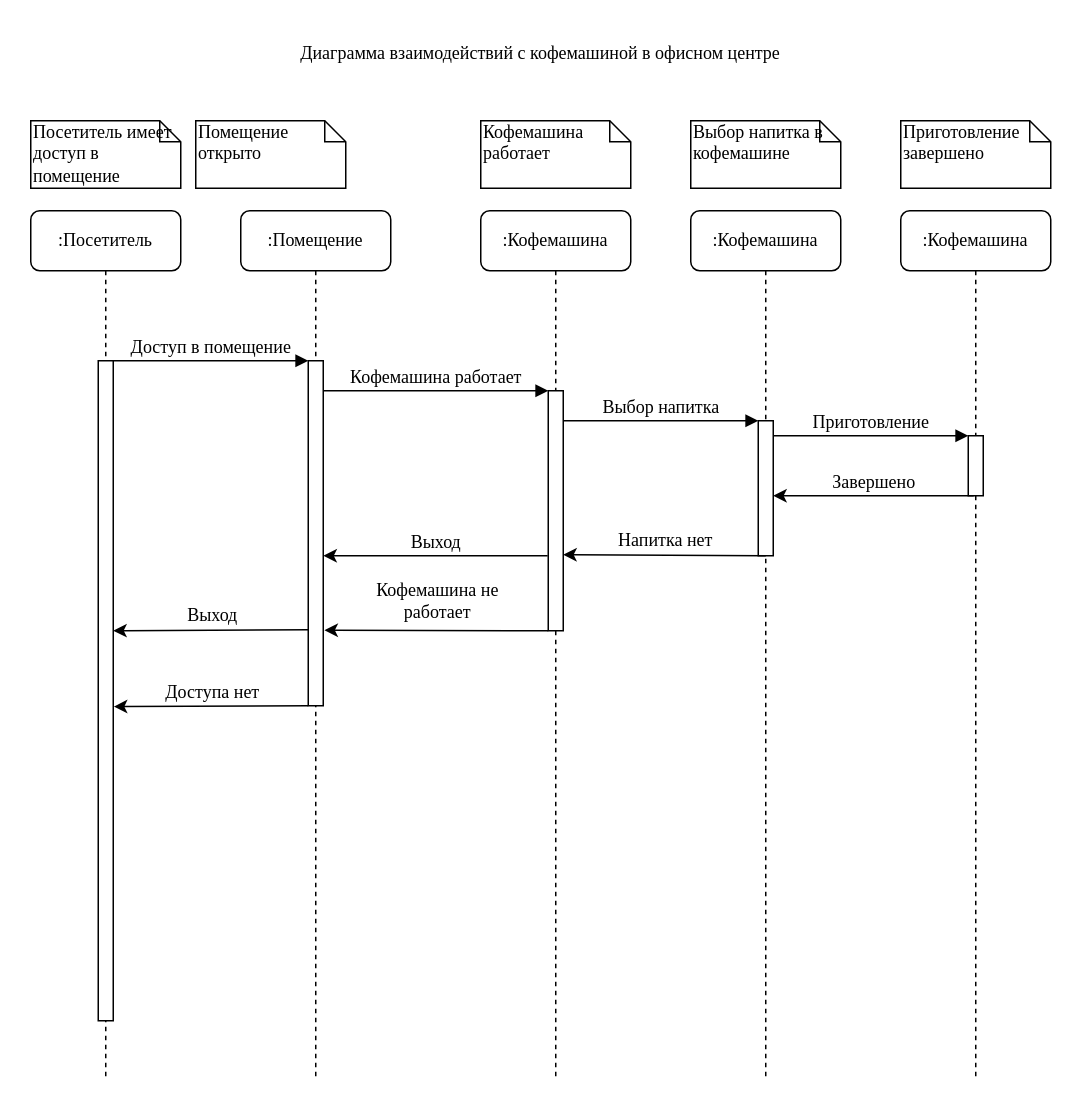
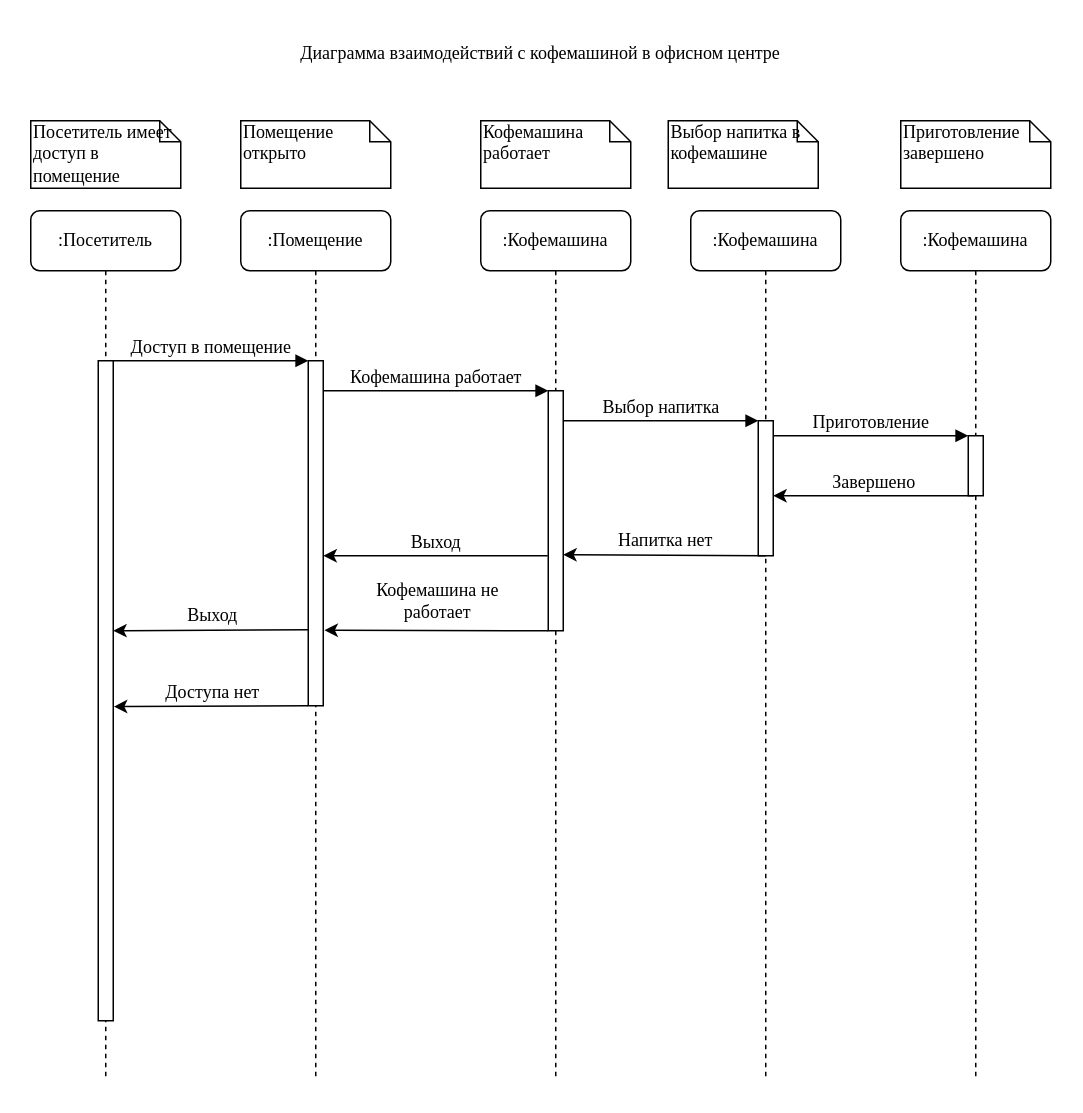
node "Помещение открыто": moved (271, 155) -> (316, 155)
node "Выбор напитка в кофемашине": moved (766, 155) -> (743, 155)
